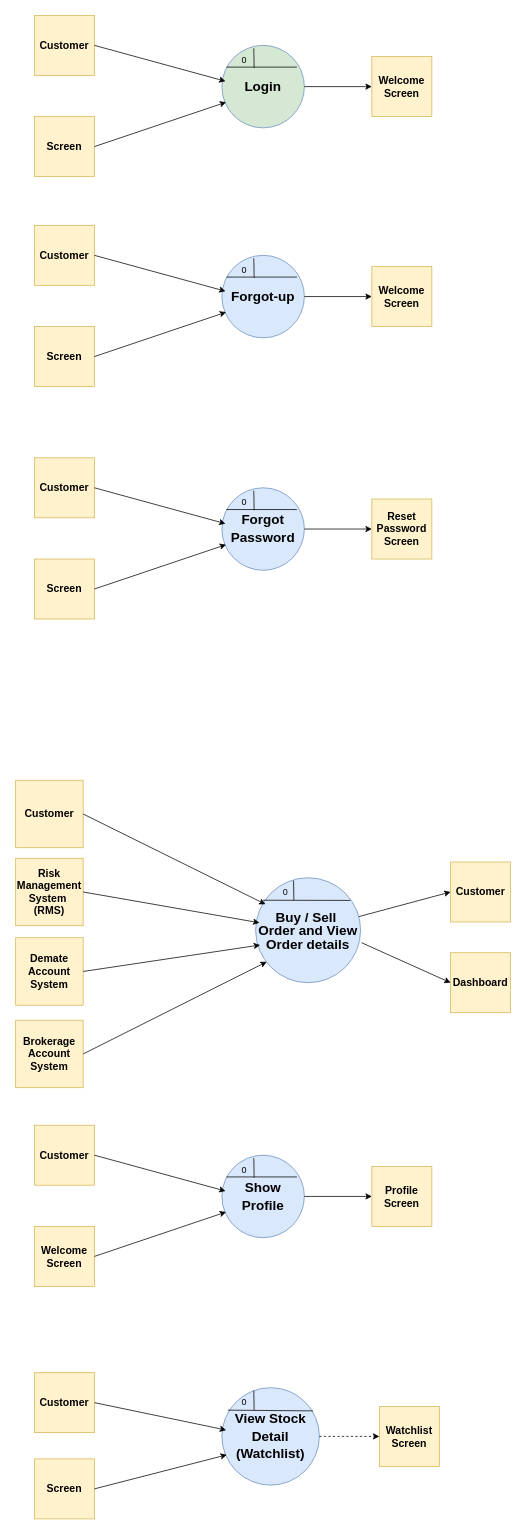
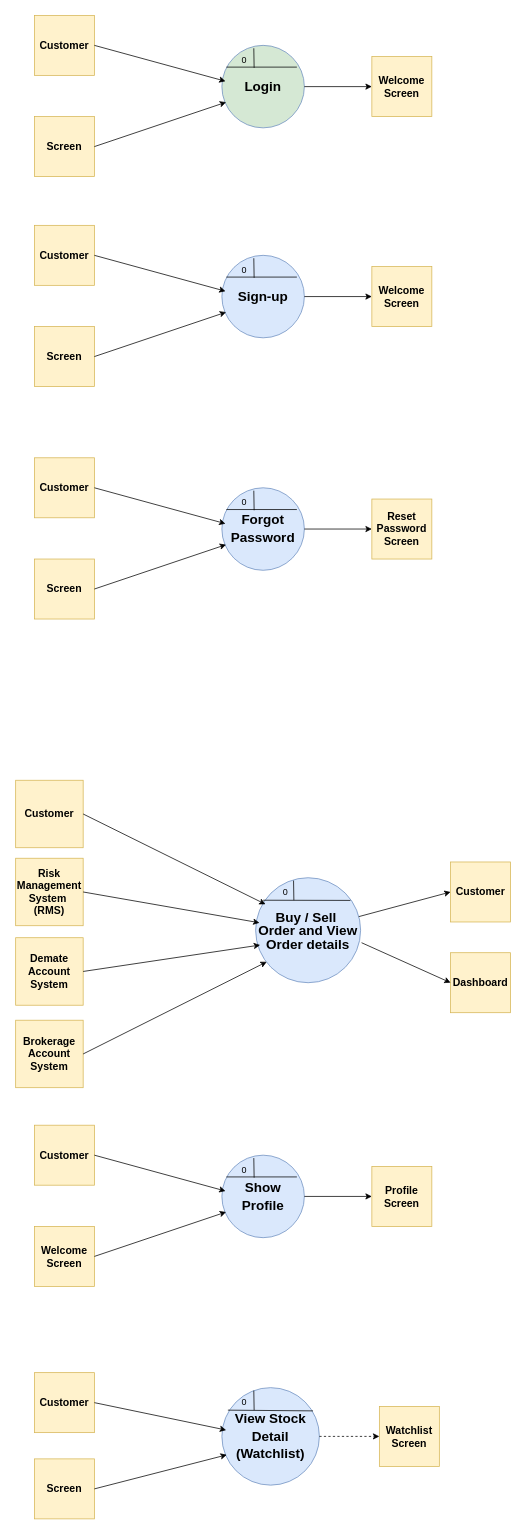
node "Forgot-up": label "Forgot-up" -> "Sign-up"
